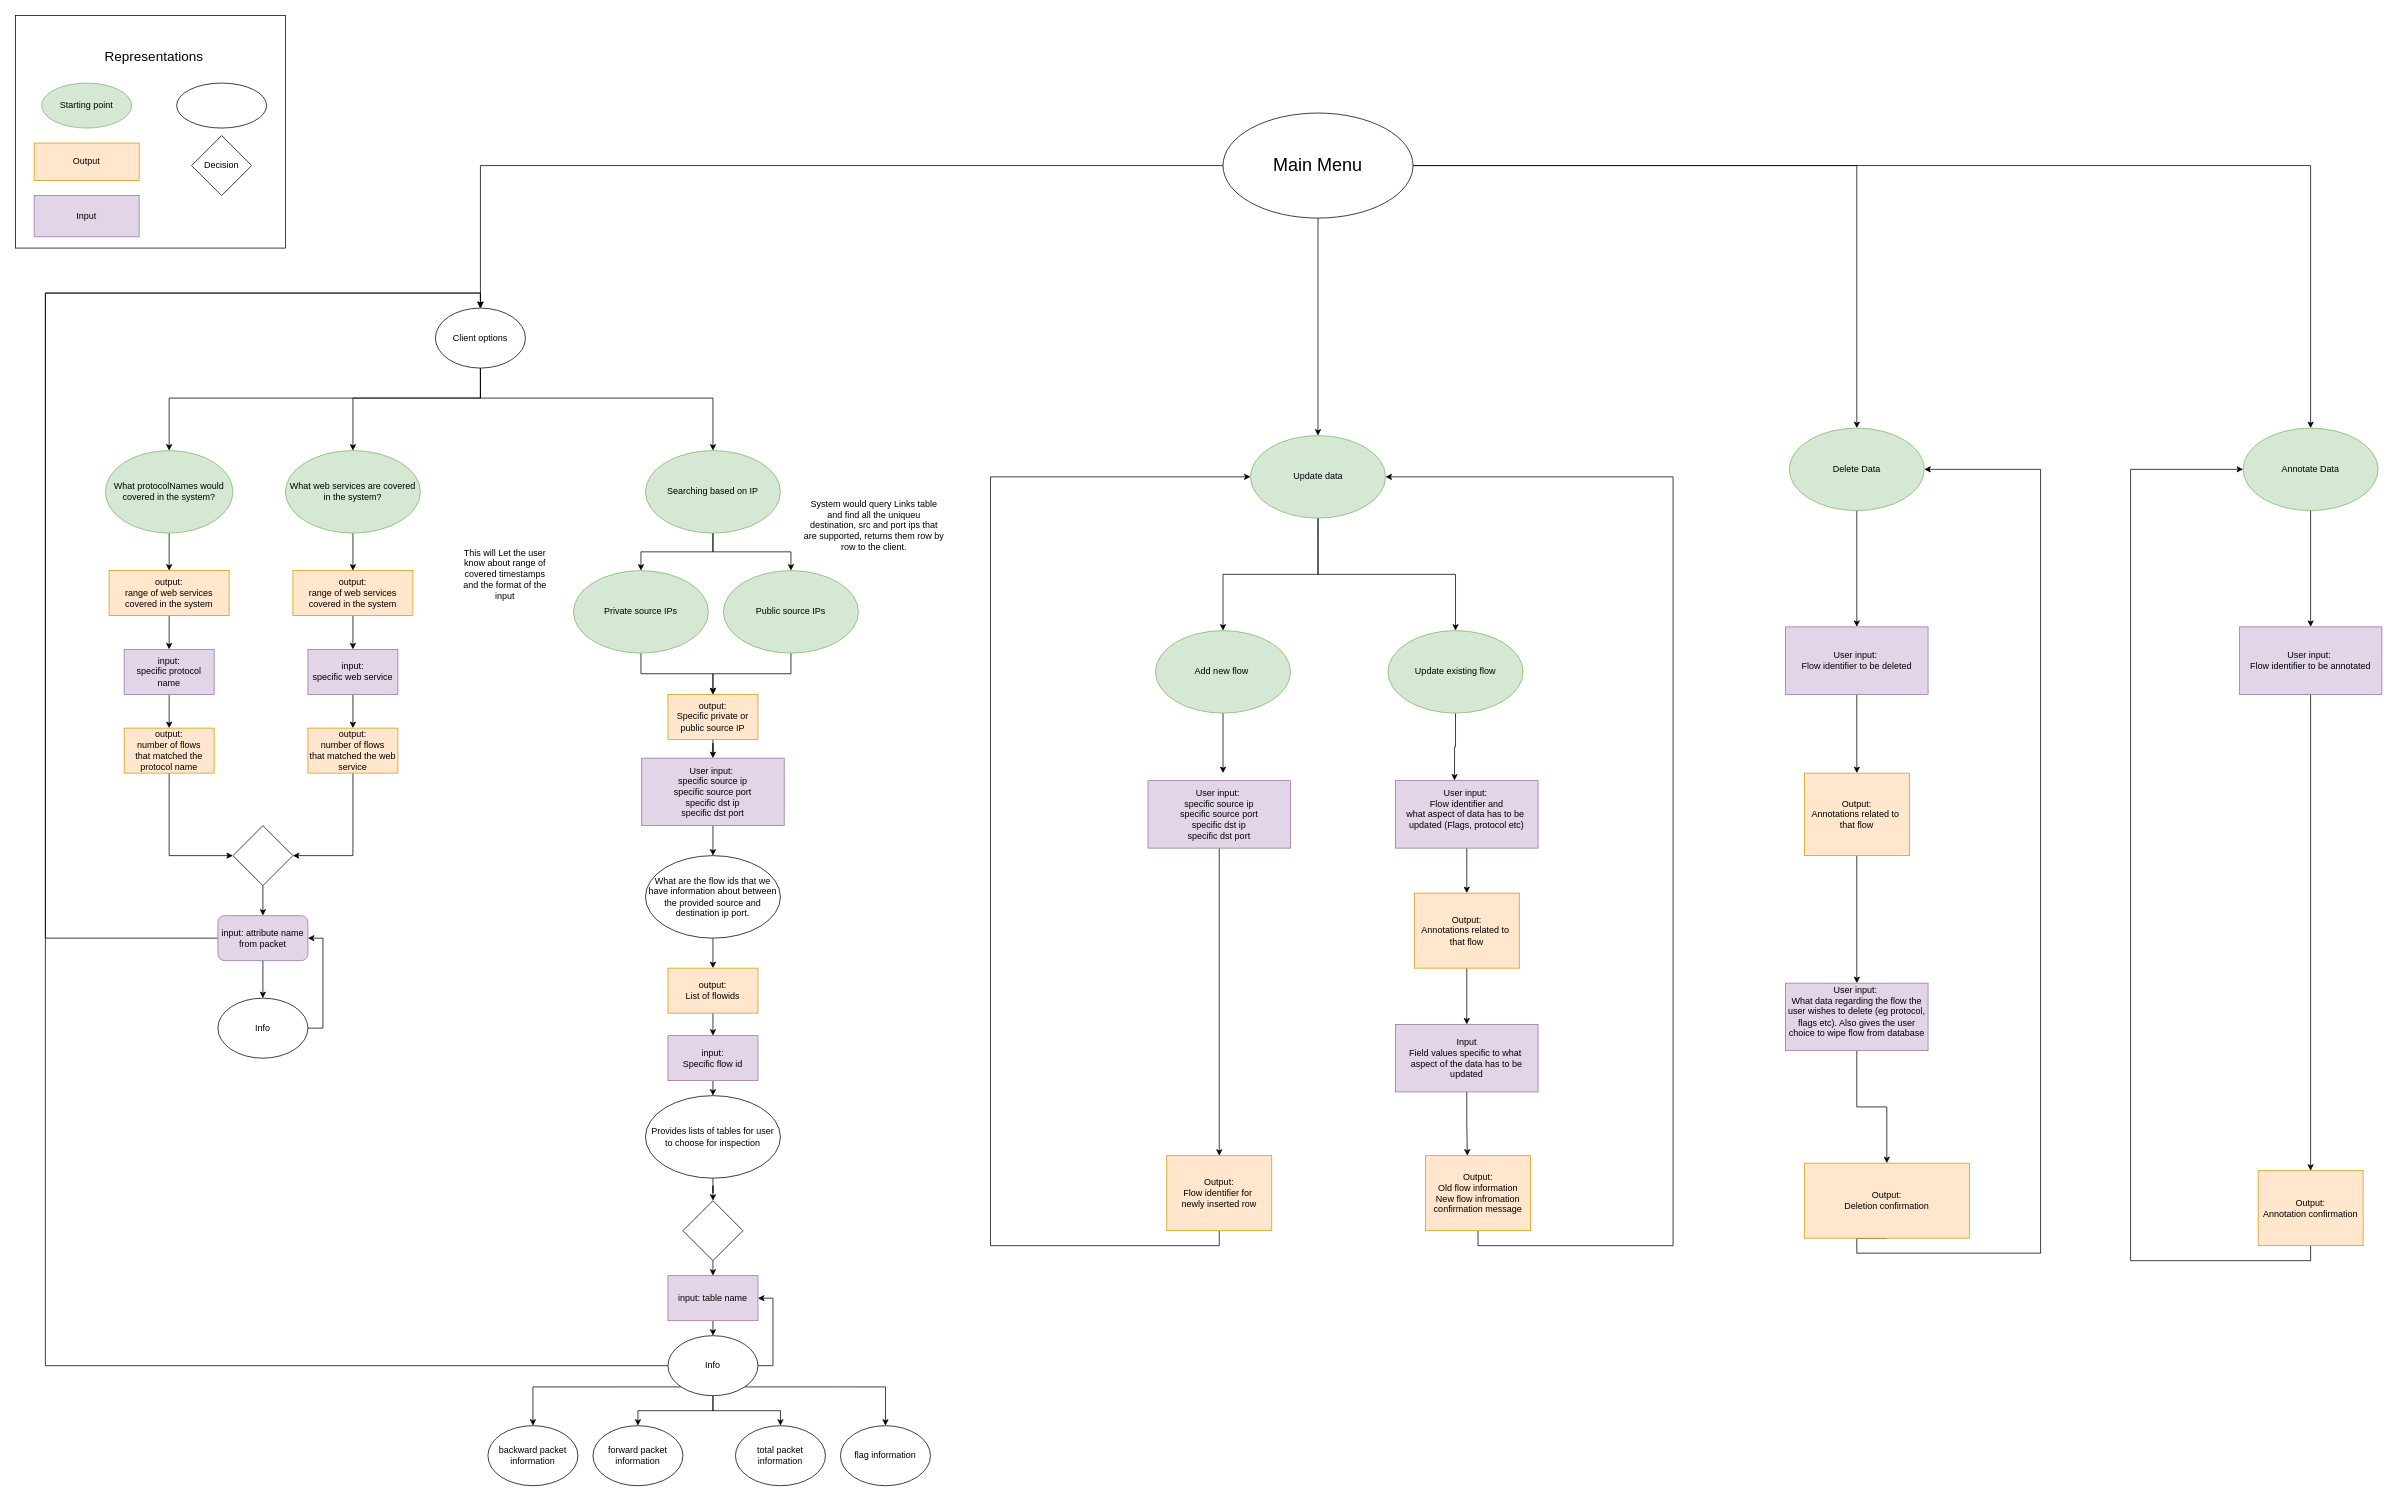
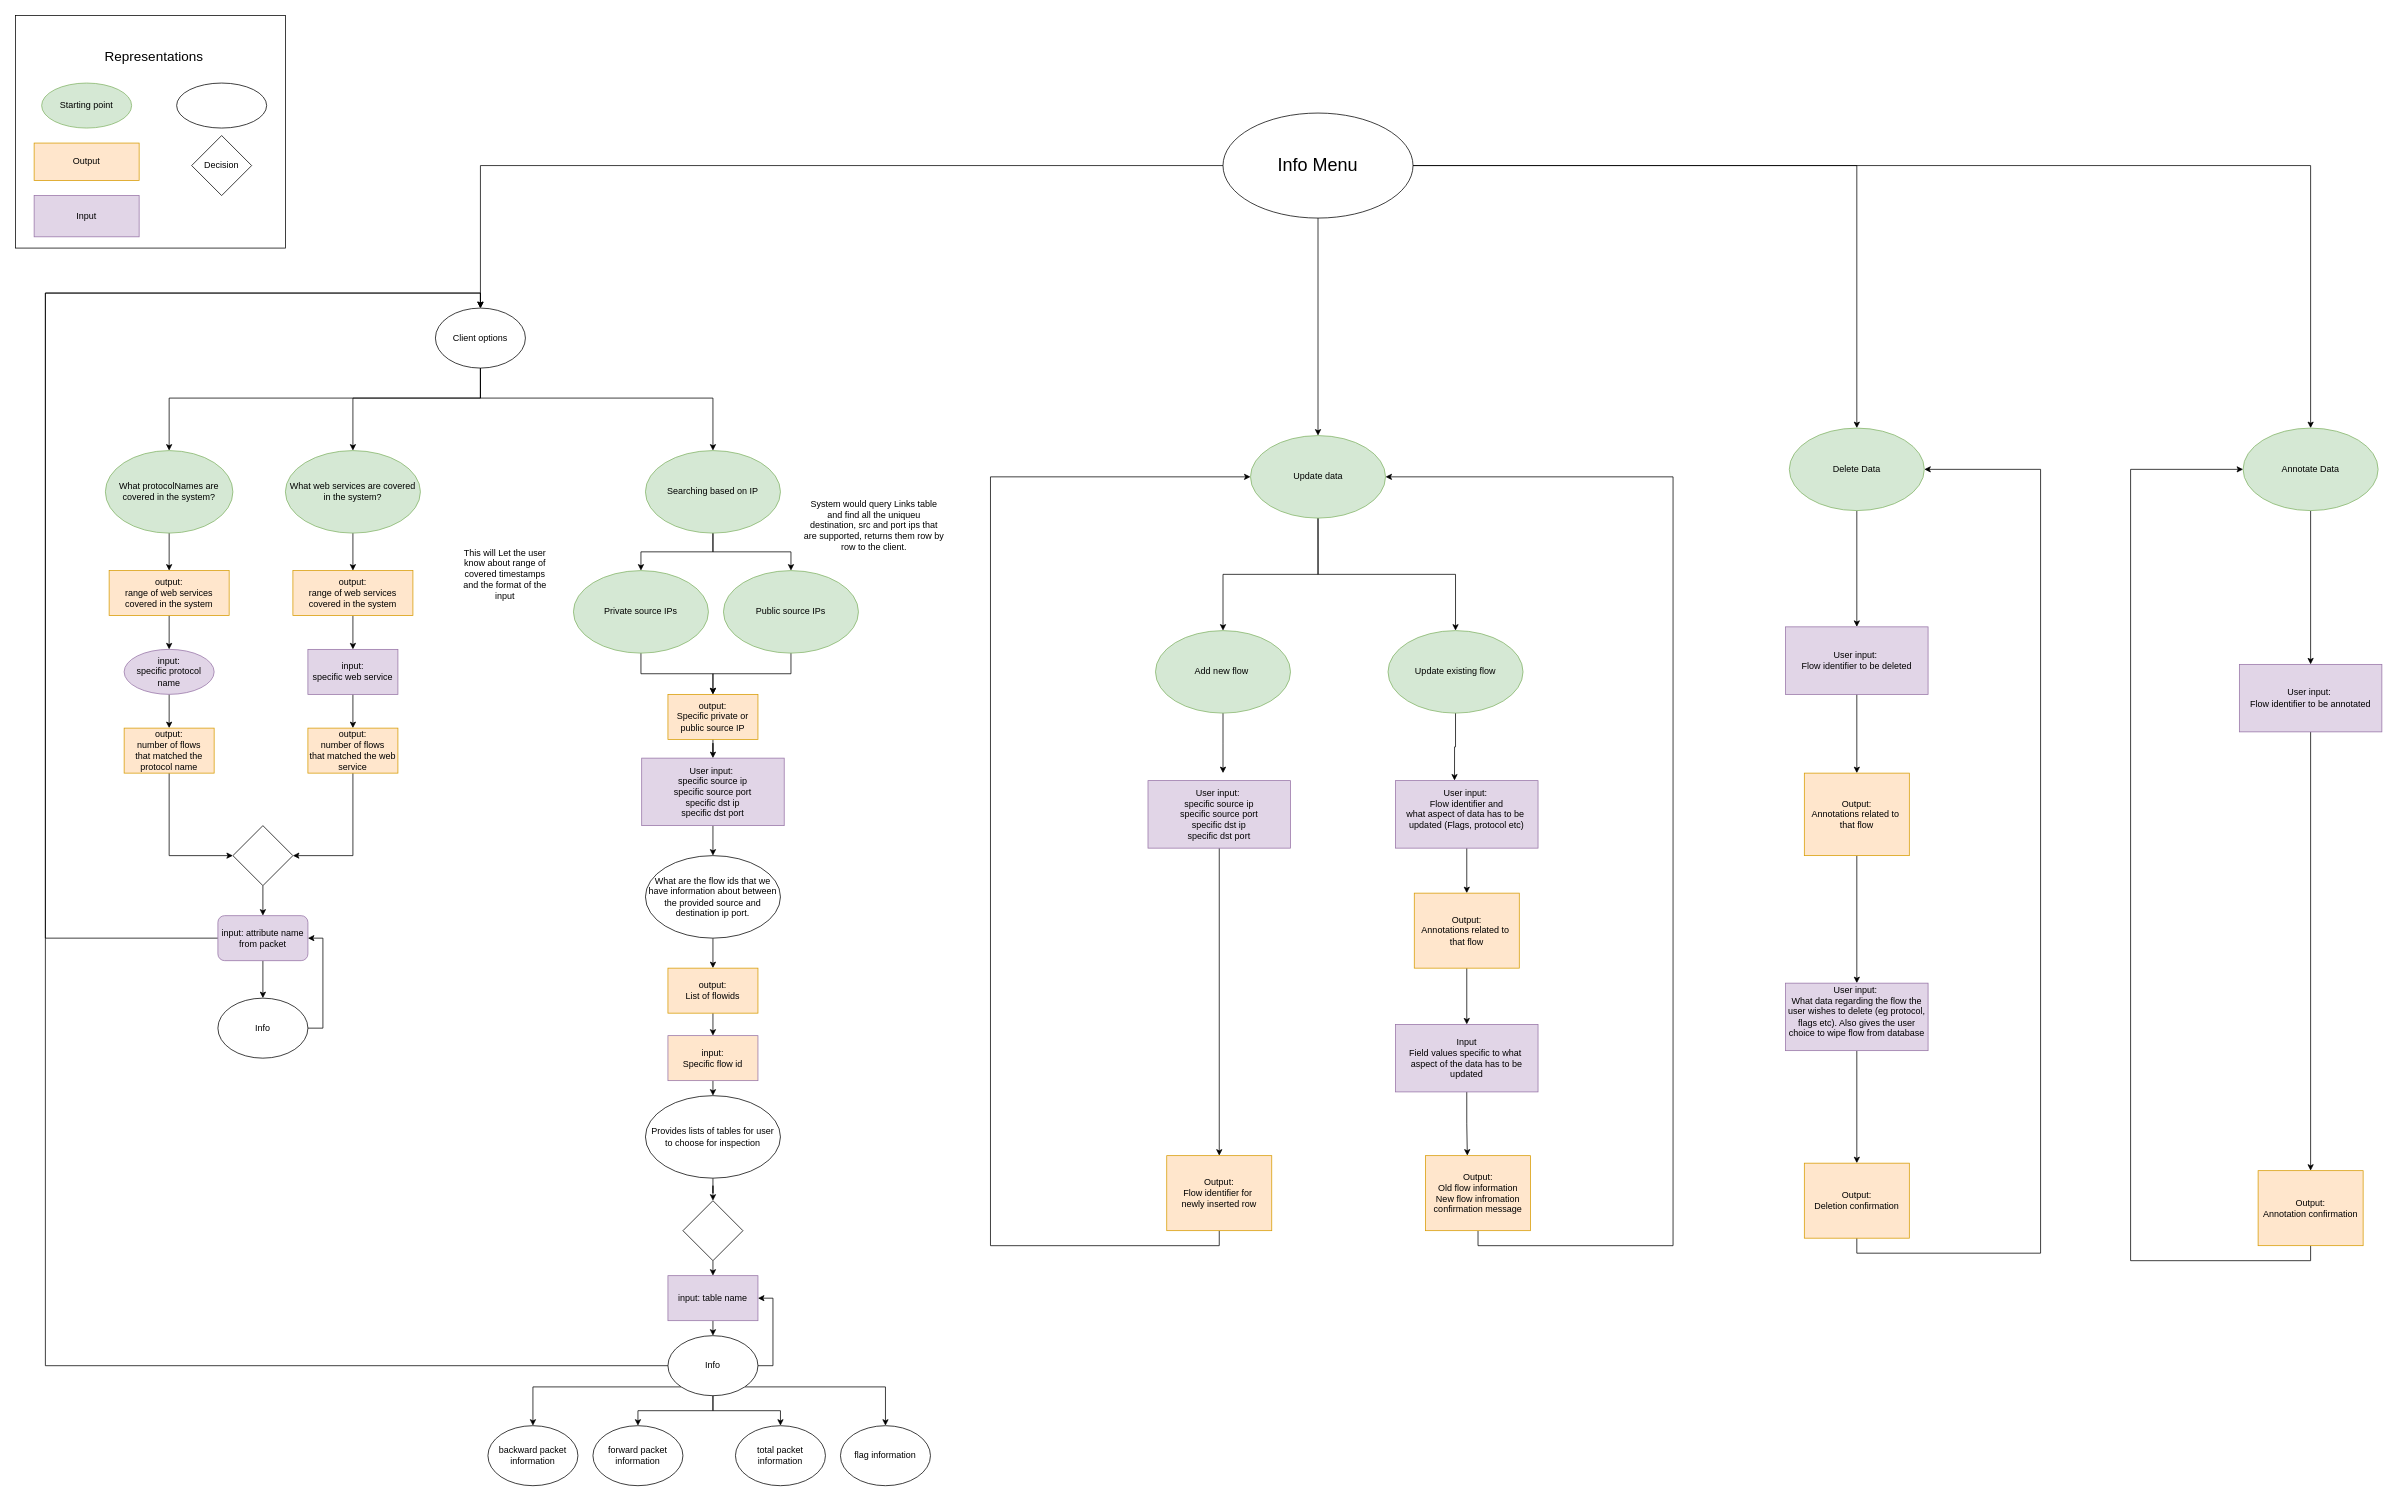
node "Main Menu": label "Main Menu" -> "Info Menu"
node "What protocolNames would covered in the system?": label "What protocolNames would covered in the system?" -> "What protocolNames are covered in the system?"
node "User input: Flow identifier to be annotated": moved (2310, 660) -> (2310, 698)
node "input: specific protocol name": shape rectangle -> ellipse
node "input: Specific flow id": fillcolor #e1d5e7 -> #ffe6cc
node "Output: Deletion confirmation": size 165x75 -> 105x75
